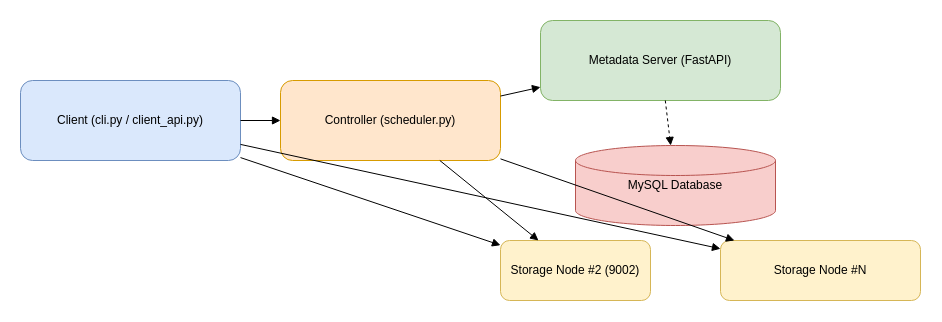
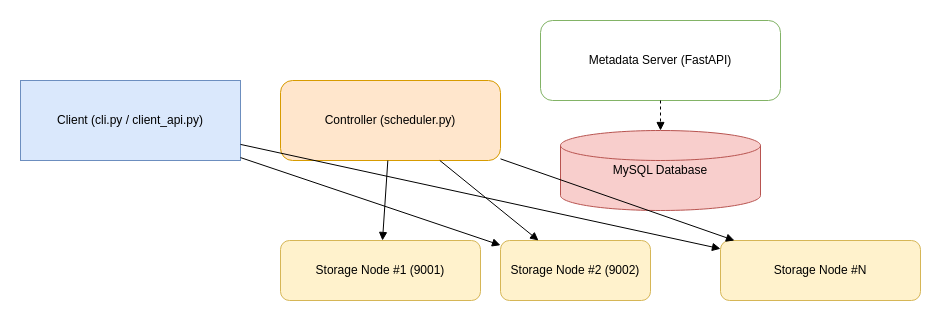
node "Metadata Server (FastAPI)": fillcolor #d5e8d4 -> #ffffff
edge "Controller (scheduler.py)" -> "Metadata Server (FastAPI)": removed
node "Client (cli.py / client_api.py)": shape rounded rectangle -> rectangle
edge "Client (cli.py / client_api.py)" -> "Controller (scheduler.py)": removed
node "MySQL Database": moved (676, 186) -> (661, 171)
edge "Controller (scheduler.py)" -> "Storage Node #1 (9001)": added
node "Storage Node #1 (9001)": added
